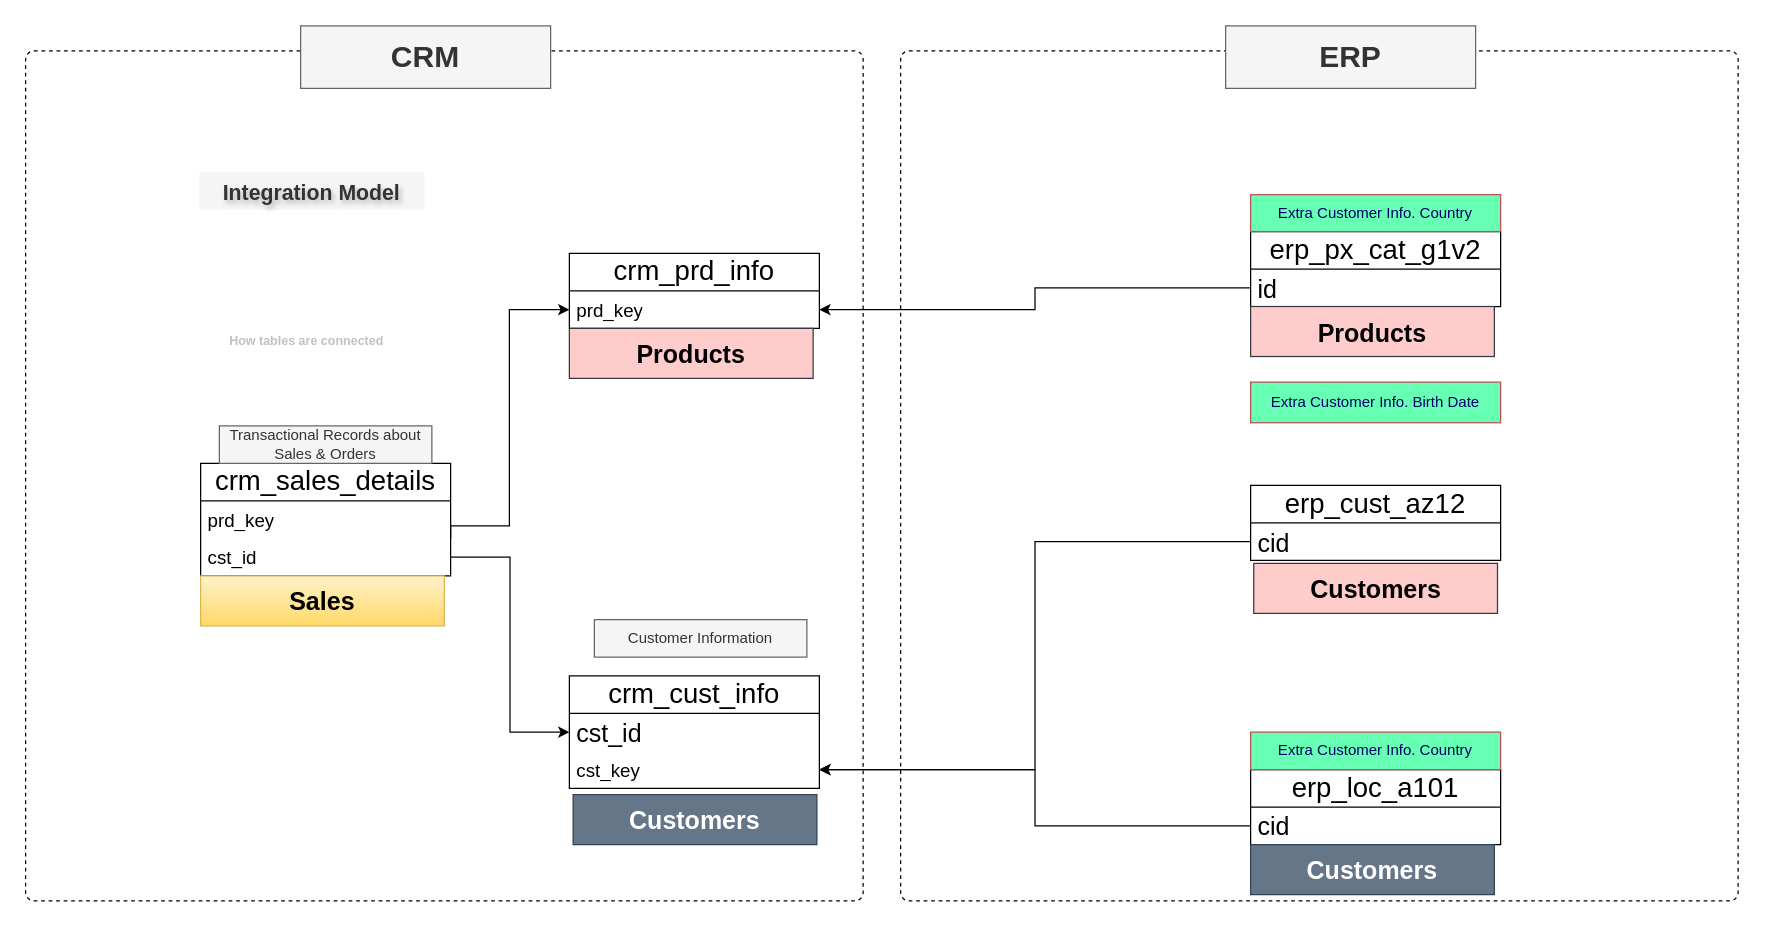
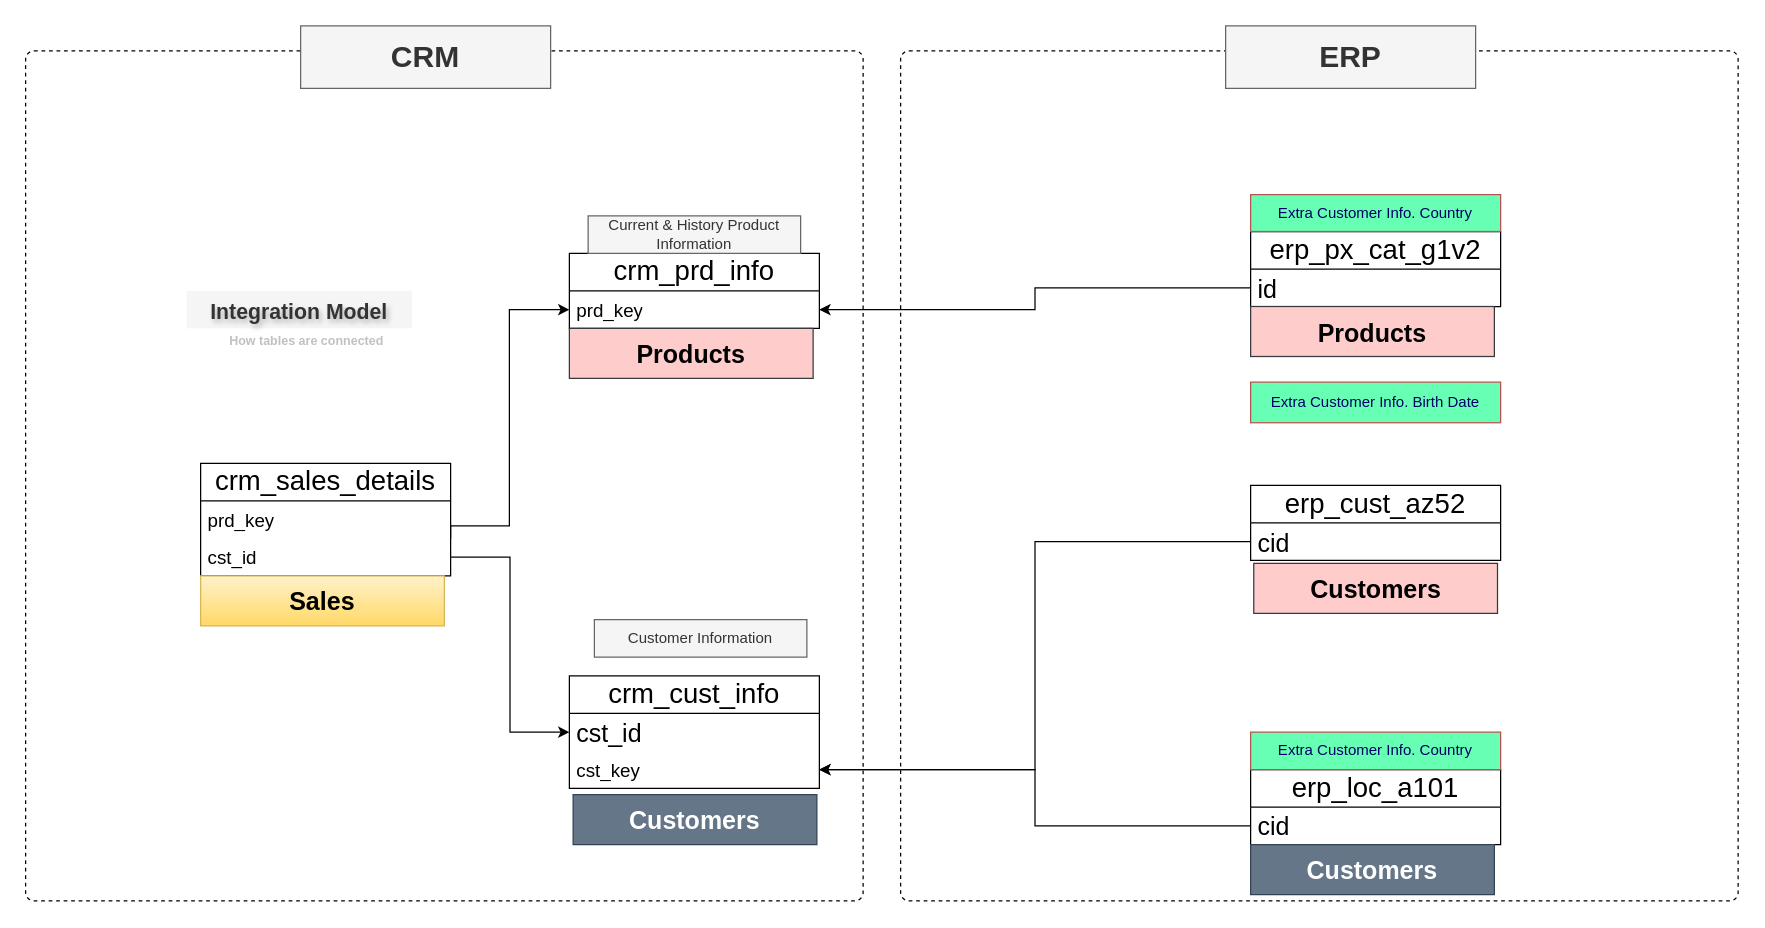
node "Integration Model": moved (312, 191) -> (299, 309)
node "Current & History Product Information": added
node "Transactional Records about Sales & Orders": removed
node "erp_cust_az12": label "erp_cust_az12" -> "erp_cust_az52"
